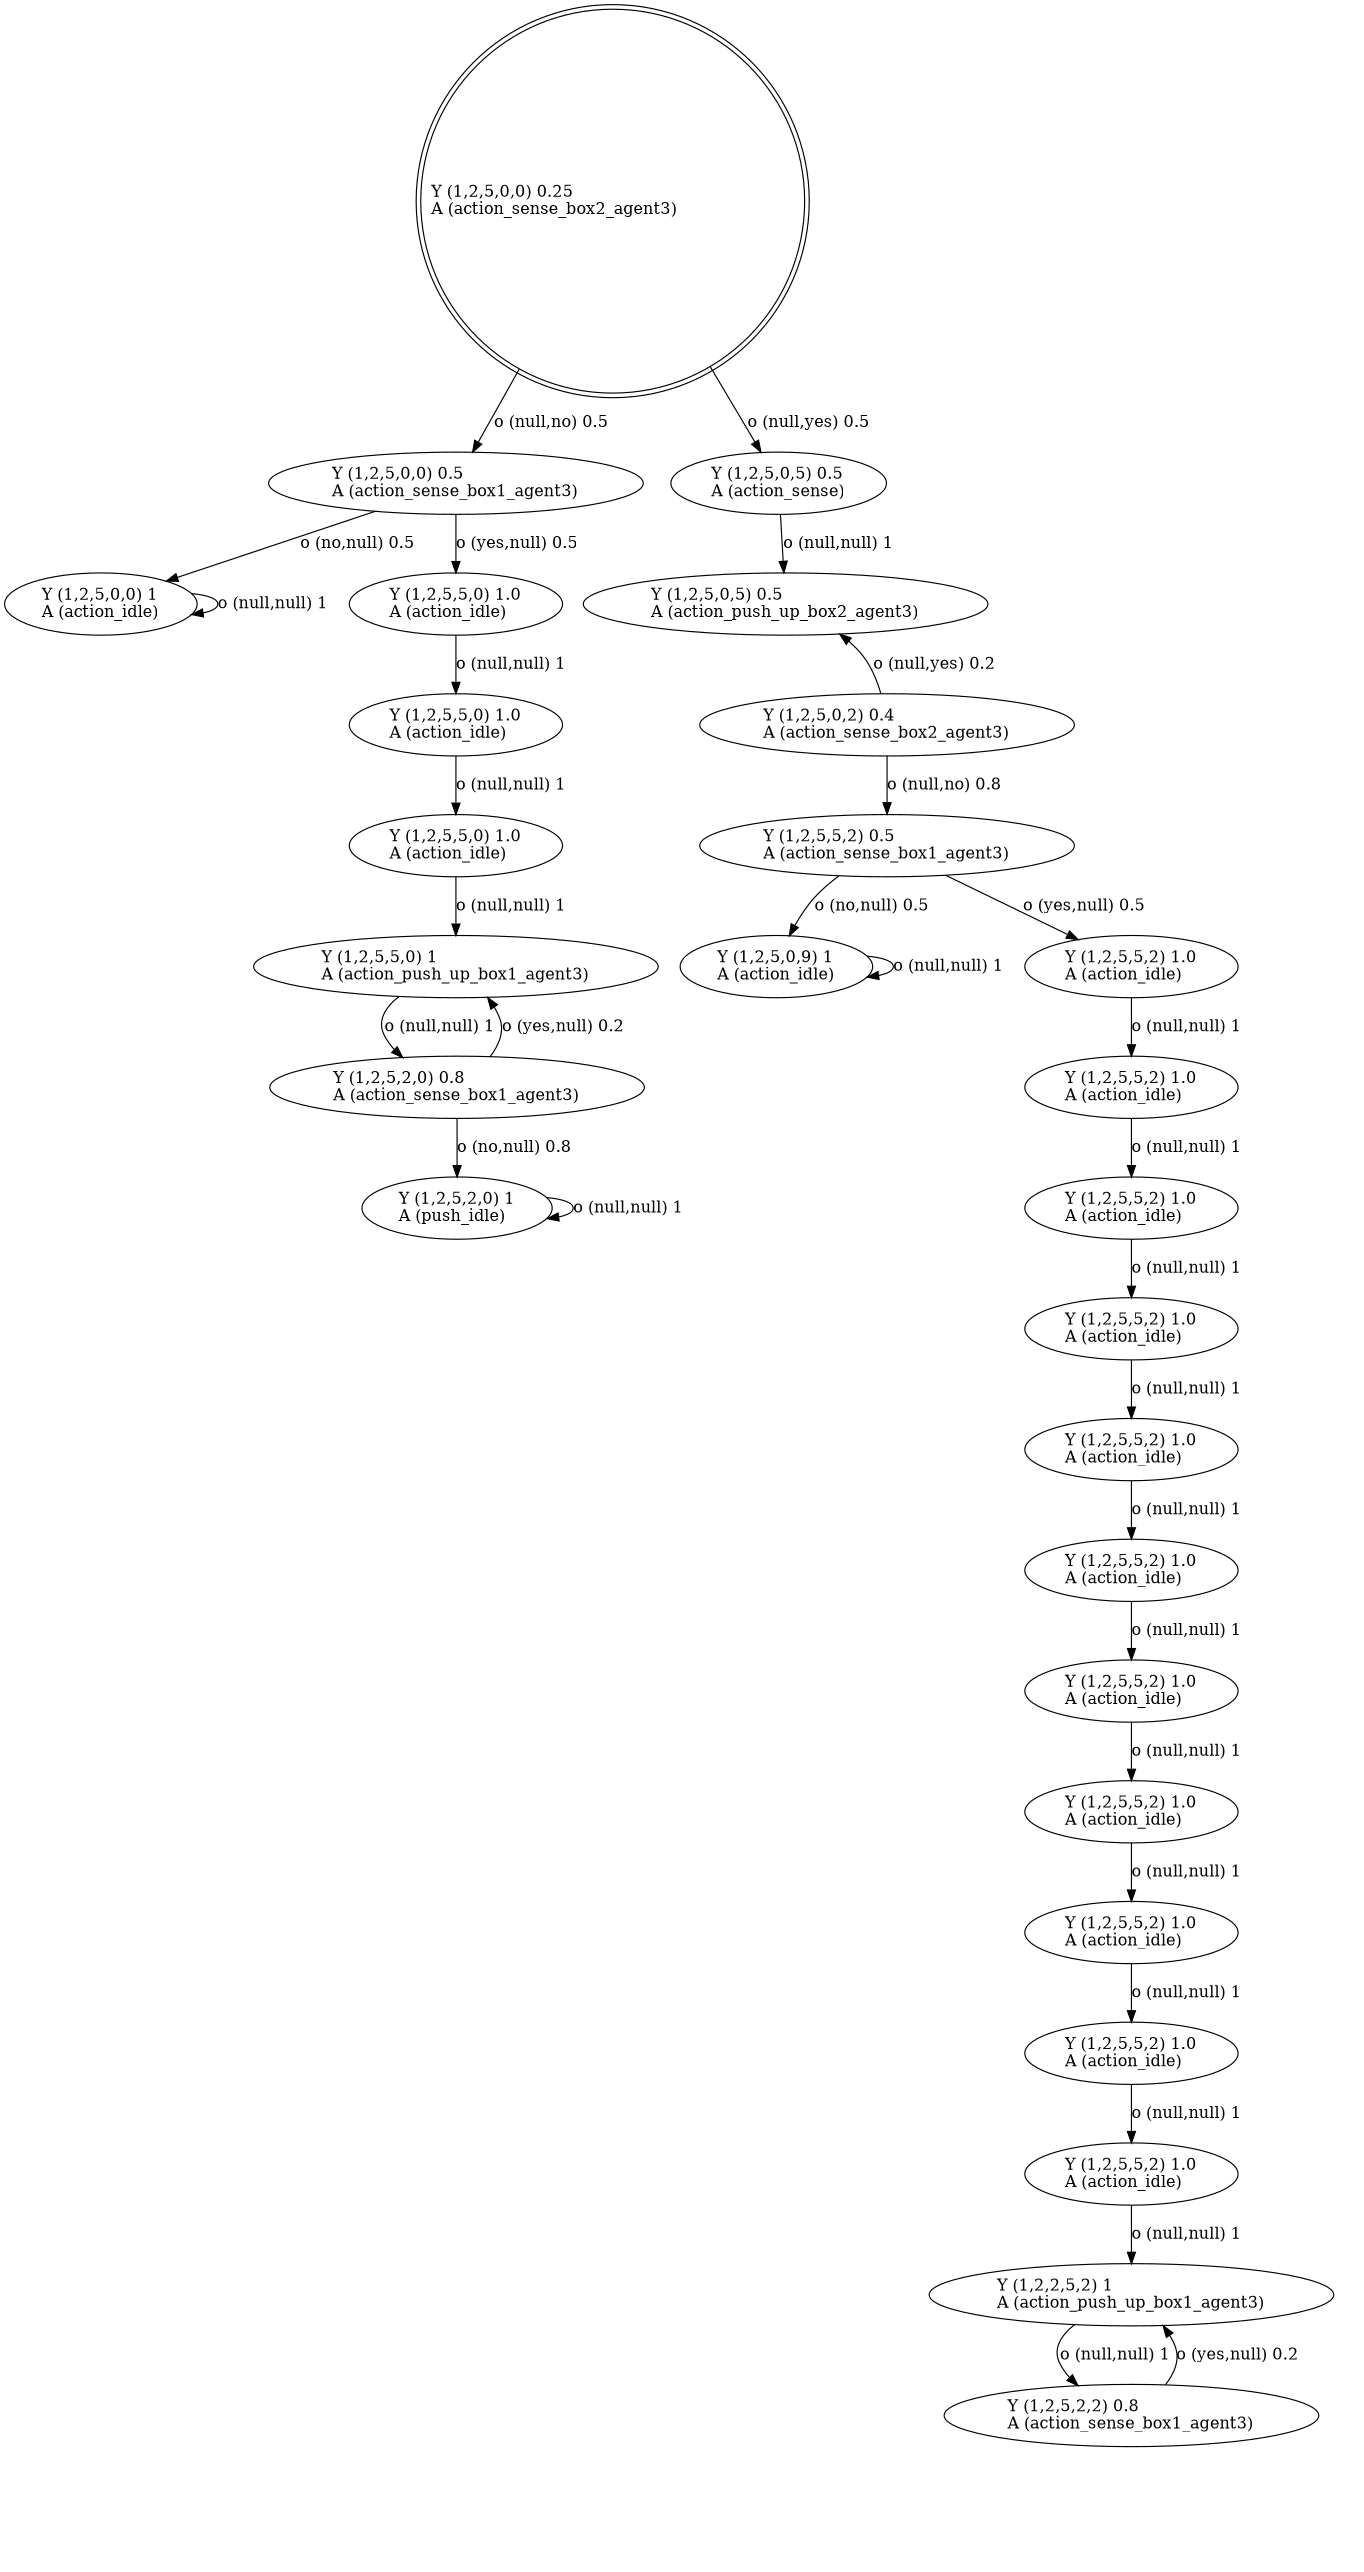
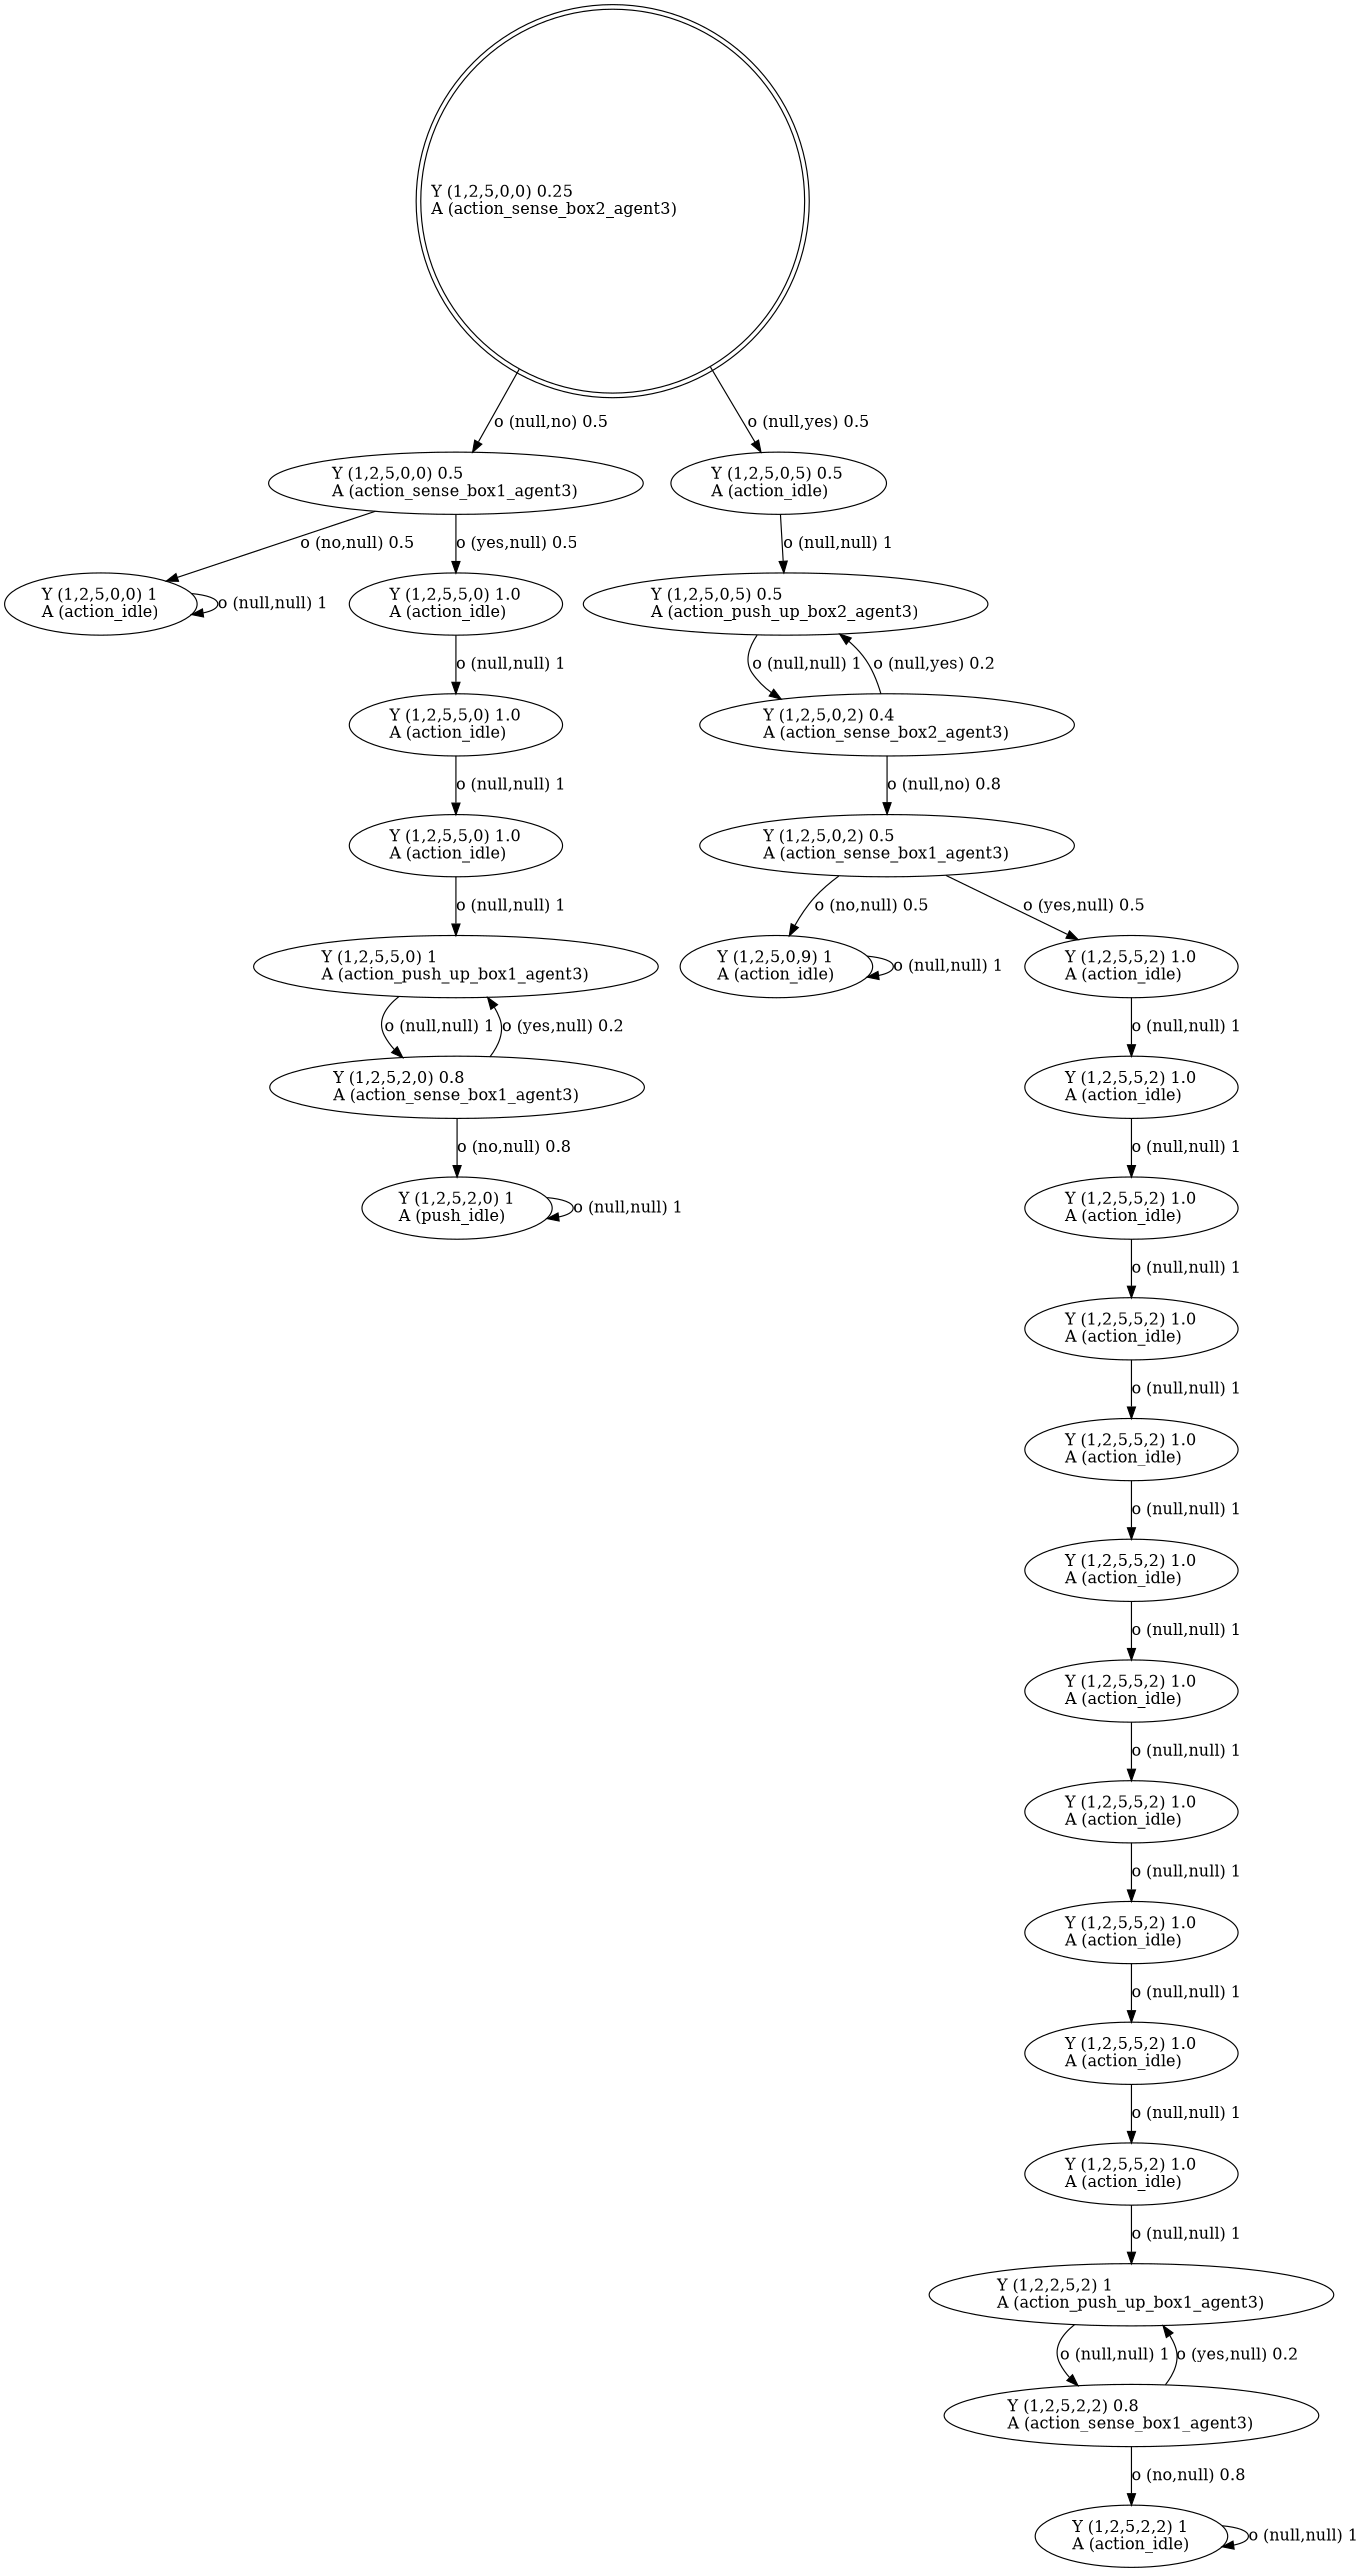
node "Y (1,2,5,0,5) 0.5 A (action_sense)": label "Y (1,2,5,0,5) 0.5 A (action_sense)" -> "Y (1,2,5,0,5) 0.5 A (action_idle)"
edge "Y (1,2,5,0,5) 0.5 A (action_push_up_box2_agent3)" -> "Y (1,2,5,0,2) 0.4 A (action_sense_box2_agent3)": added, label "o (null,null) 1"
node "Y (1,2,5,5,2) 0.5 A (action_sense_box1_agent3)": label "Y (1,2,5,5,2) 0.5 A (action_sense_box1_agent3)" -> "Y (1,2,5,0,2) 0.5 A (action_sense_box1_agent3)"
node "Y (1,2,5,2,2) 1 A (action_idle)": added
